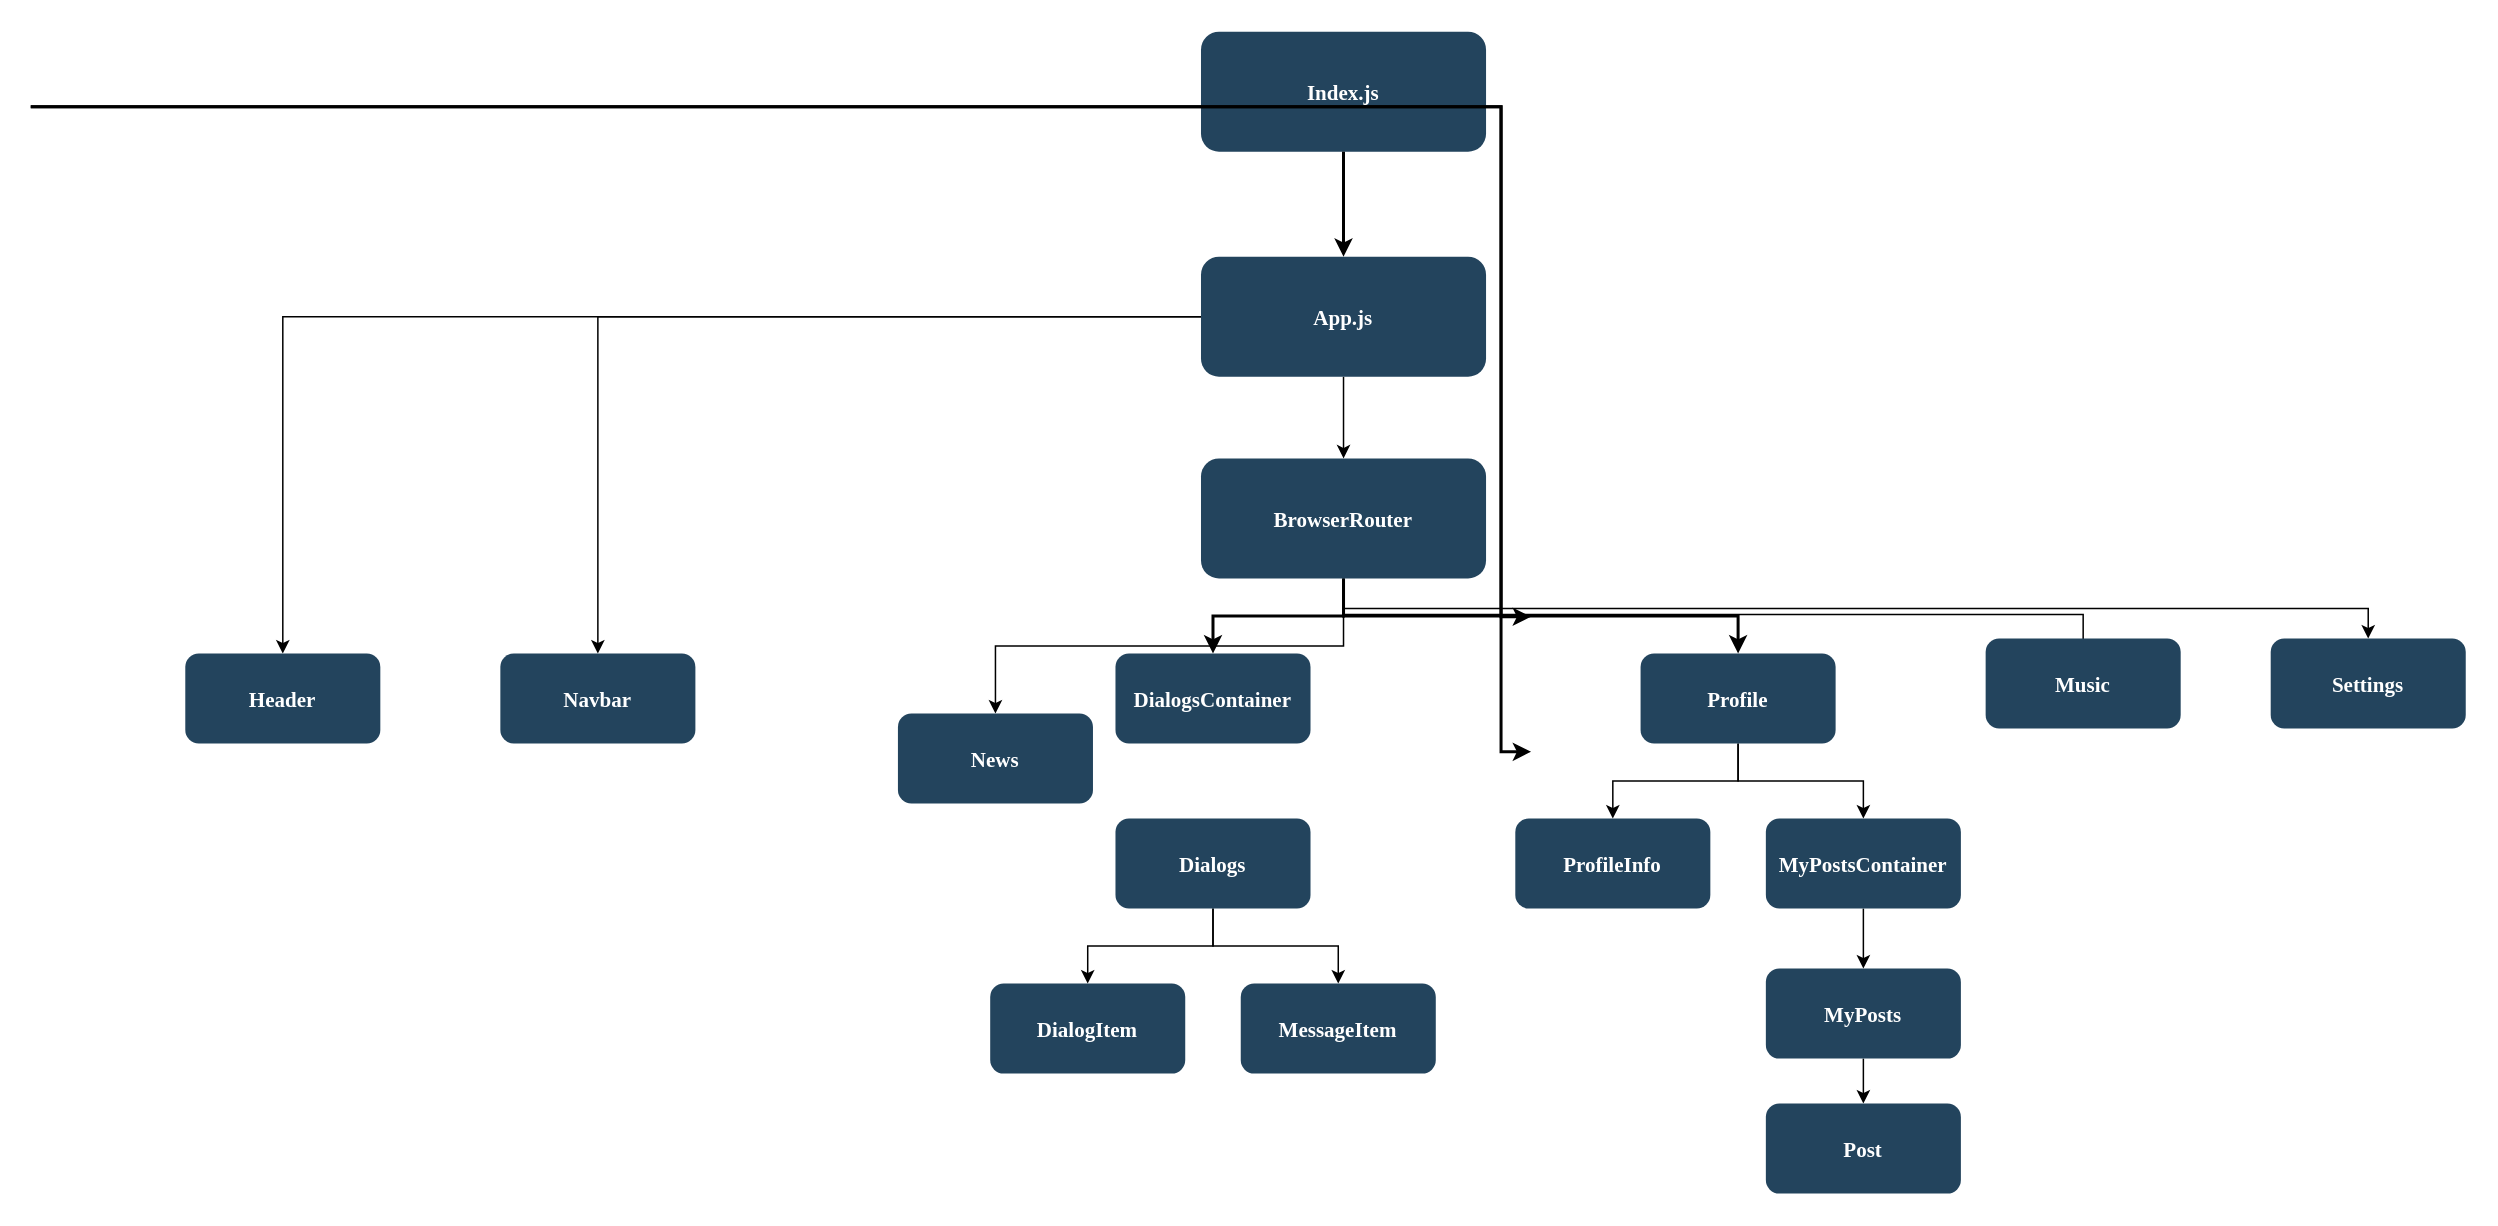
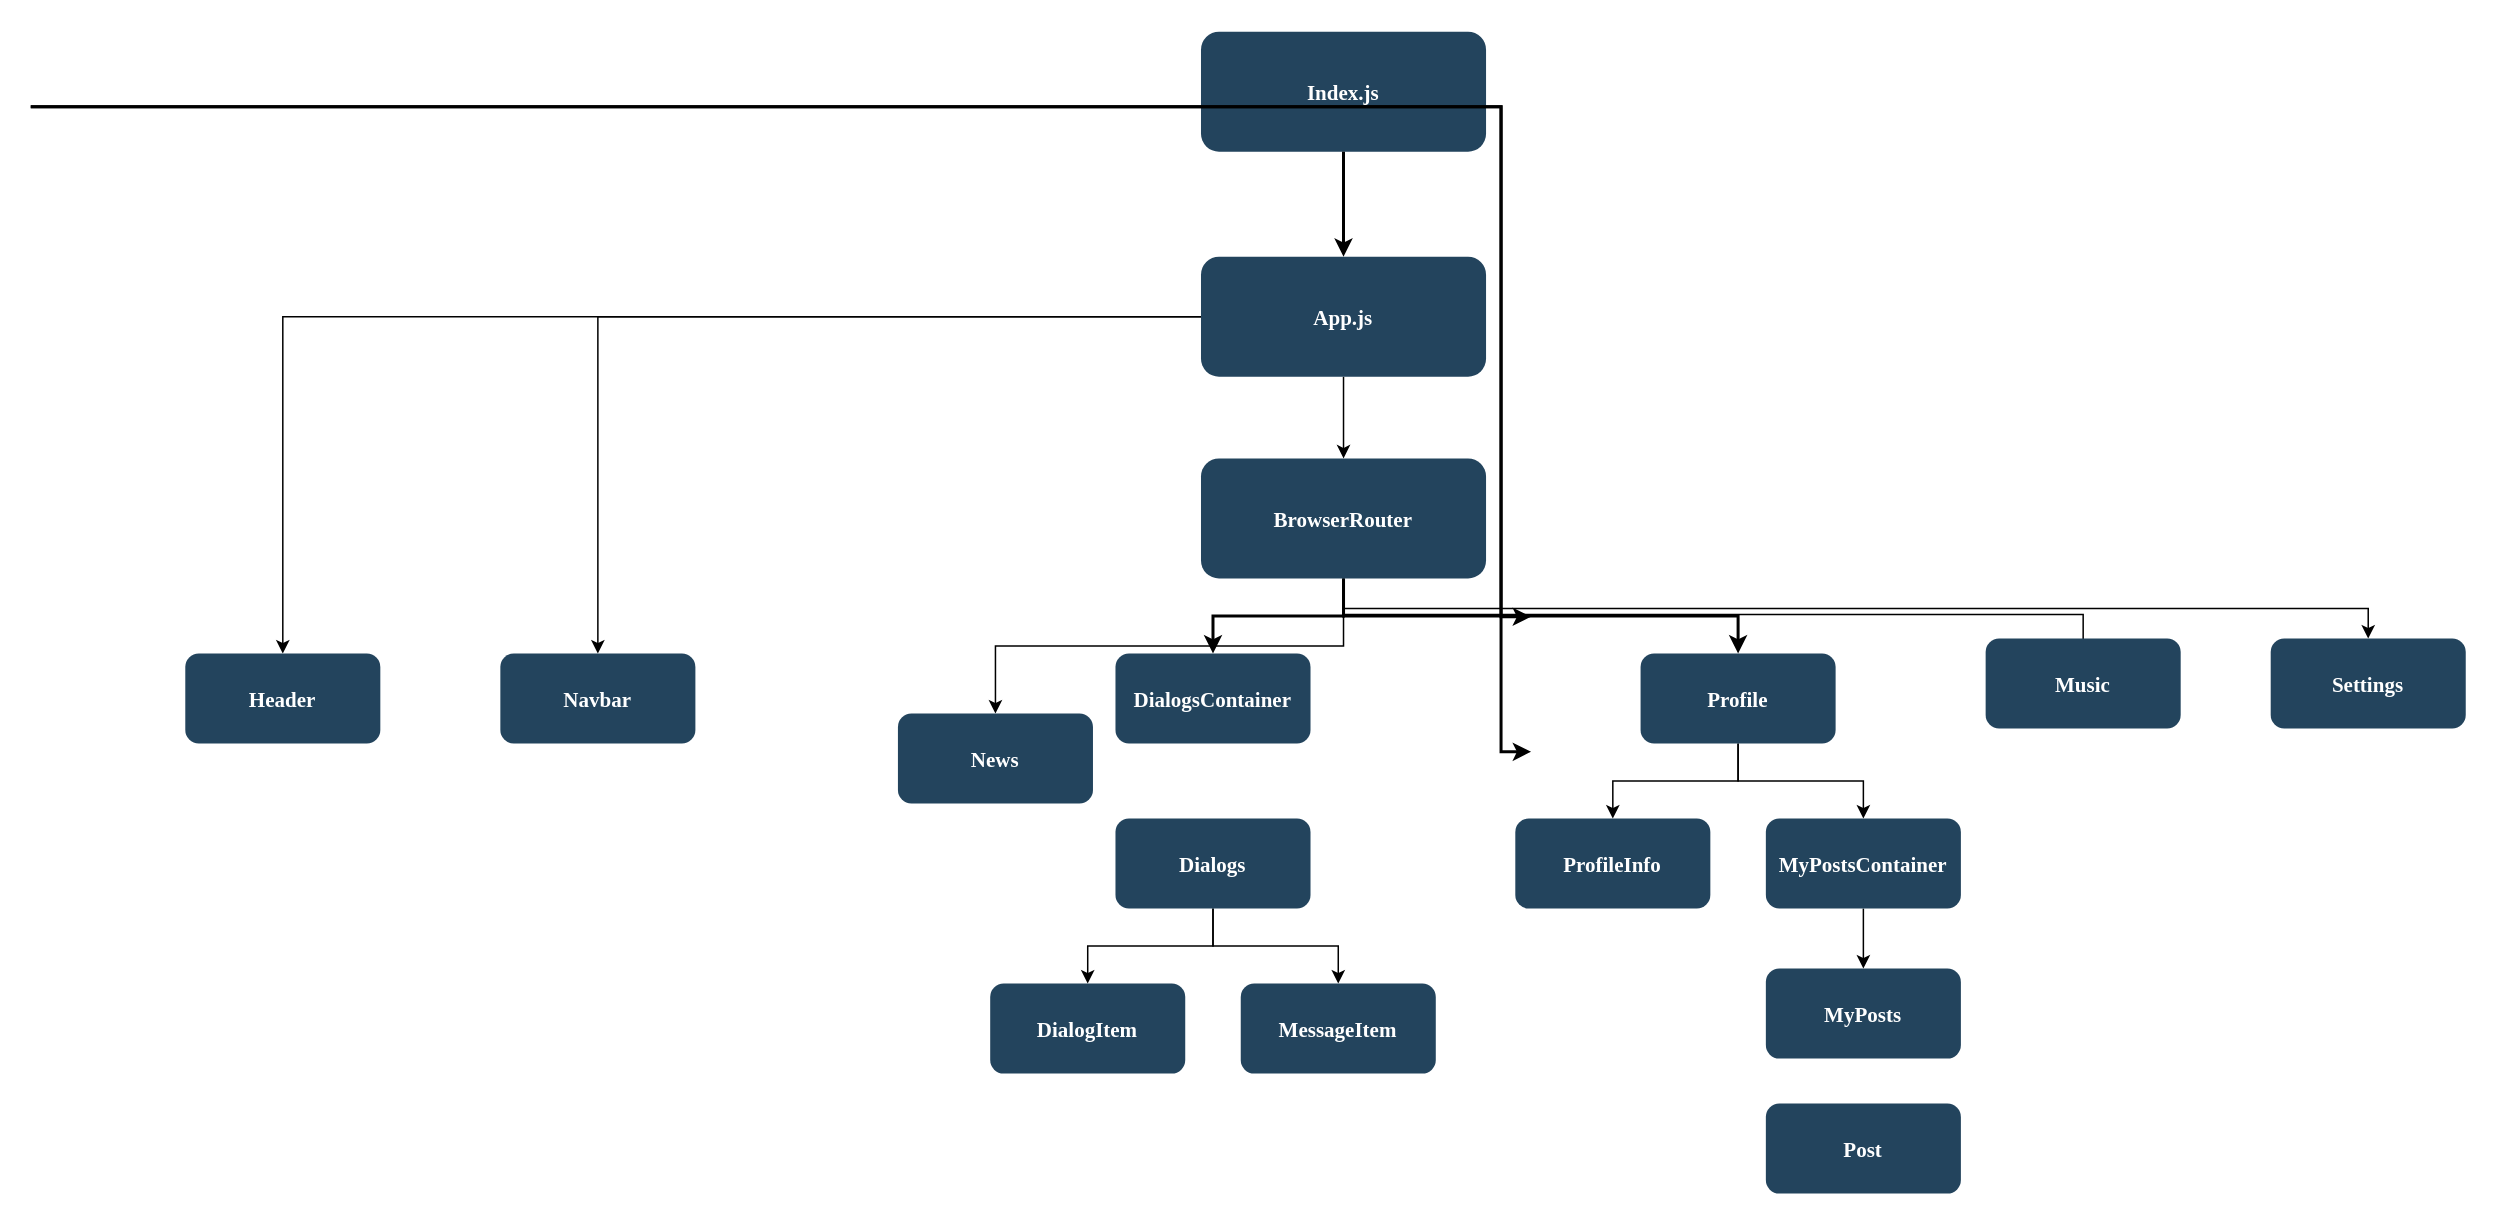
edge "MyPosts" -> "Post": removed
